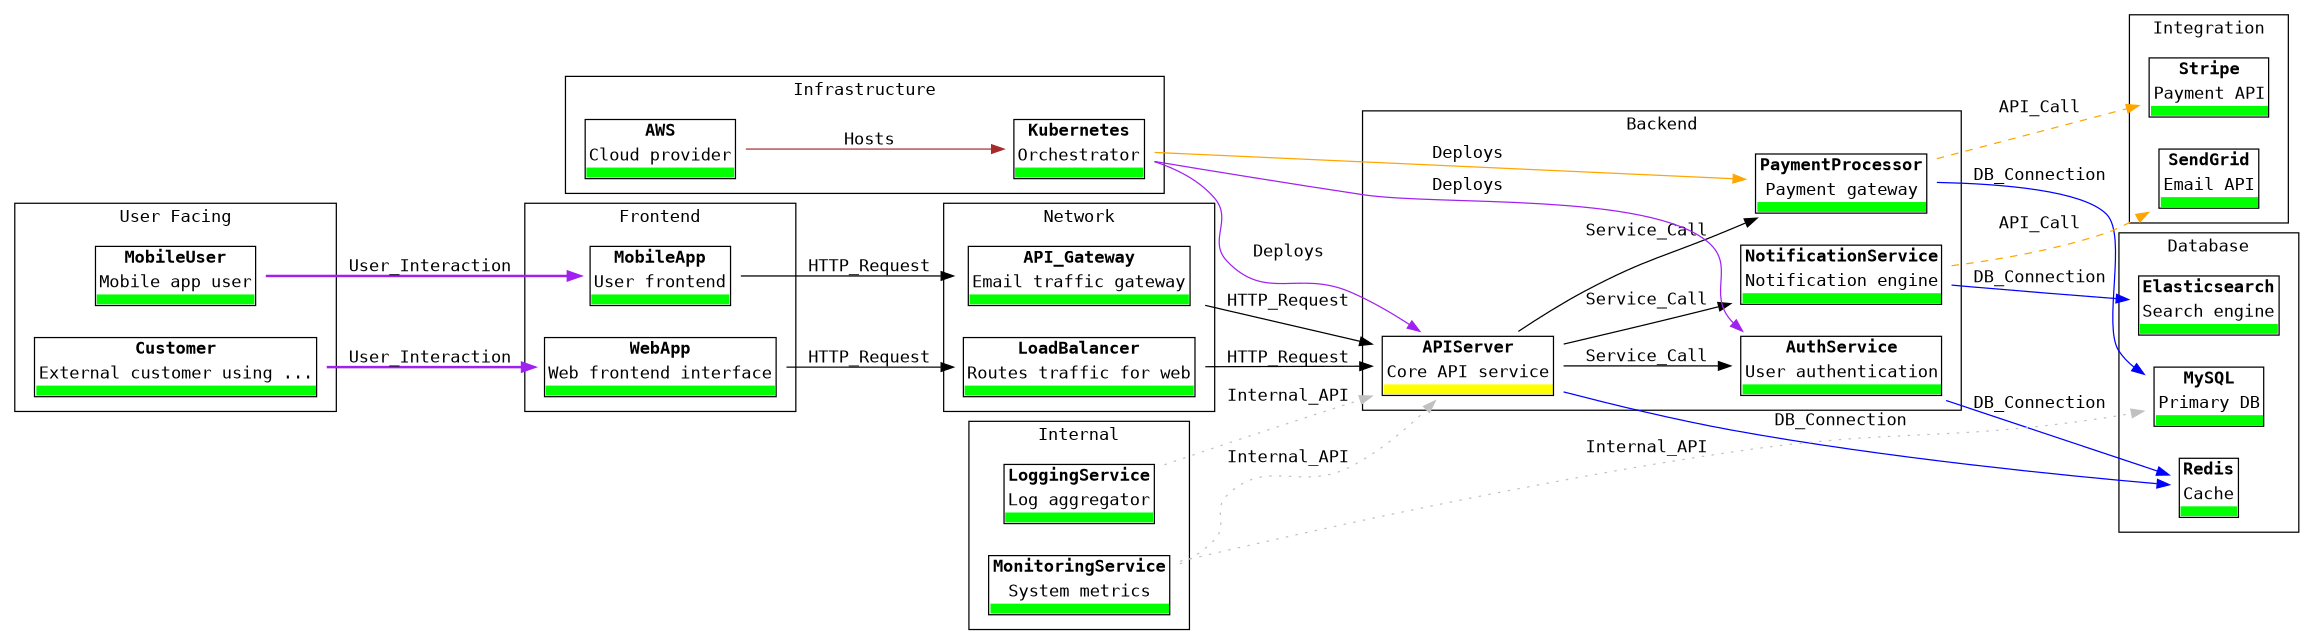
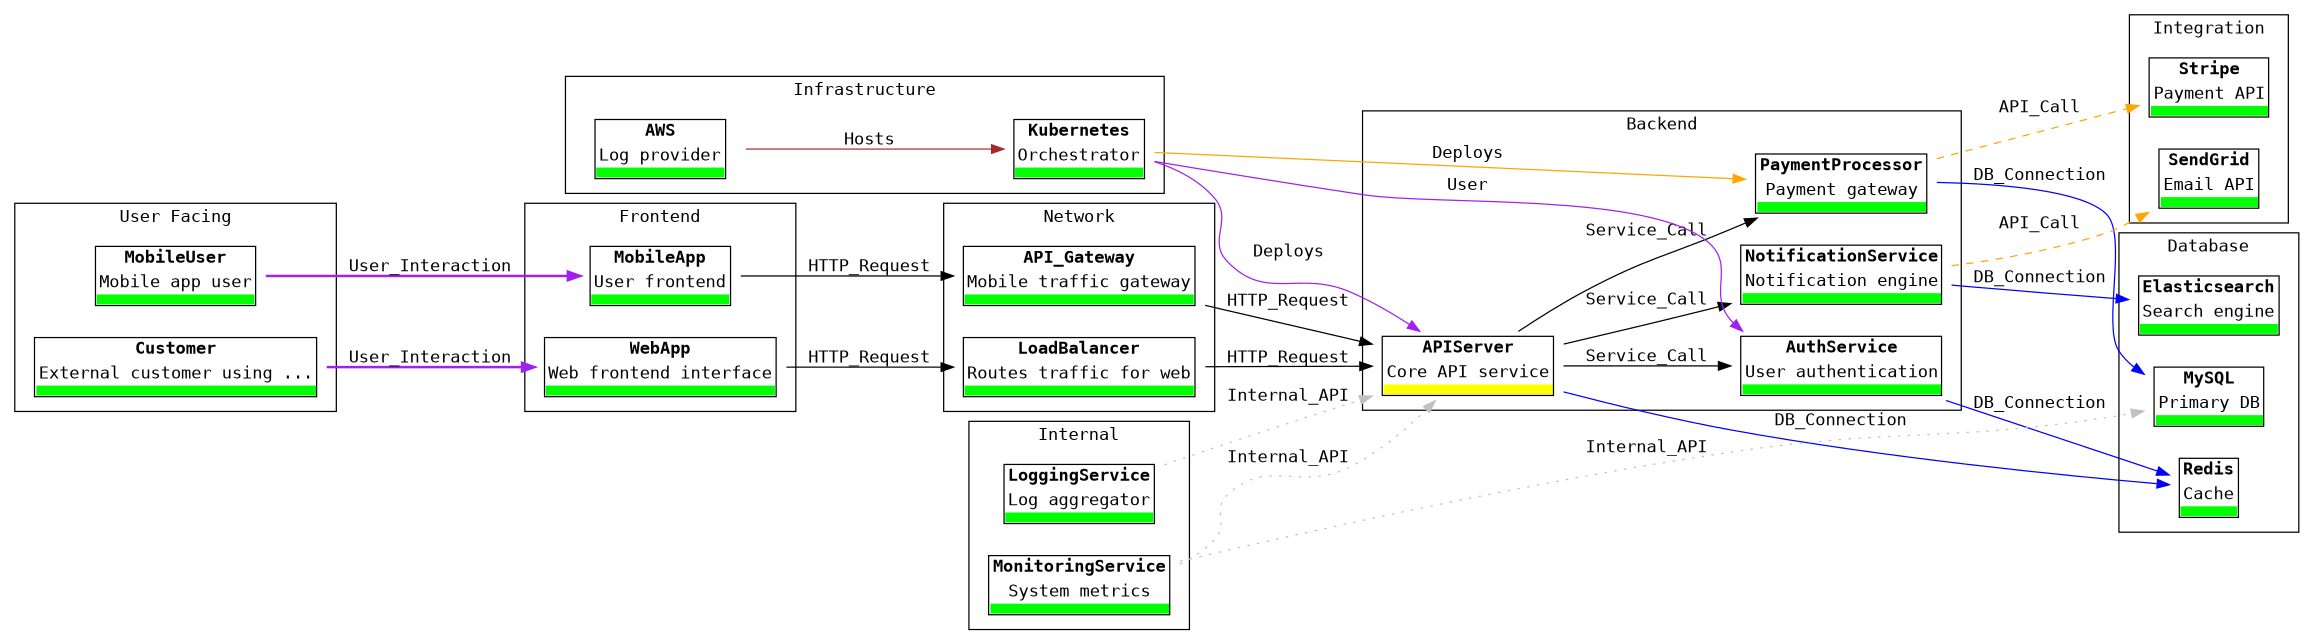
node "AWS": text "Cloud provider" -> "Log provider"
edge "Kubernetes" -> "AuthService": label "Deploys" -> "User"
node "API_Gateway": text "Email traffic gateway" -> "Mobile traffic gateway"
